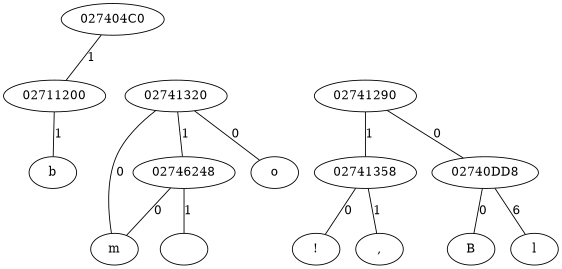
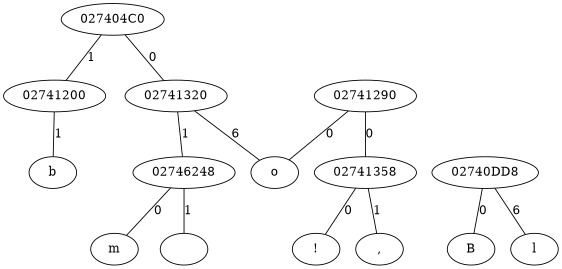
node "02711200": label "02711200" -> "02741200"
edge "02741320" -- "o": label "0" -> "6"
edge "02741290" -- "02741358": label "1" -> "0"
edge "02741290" -- "02740DD8": now "02741290" -- "o"
edge "02741320" -- "m": now "02741320" -- "027404C0"
